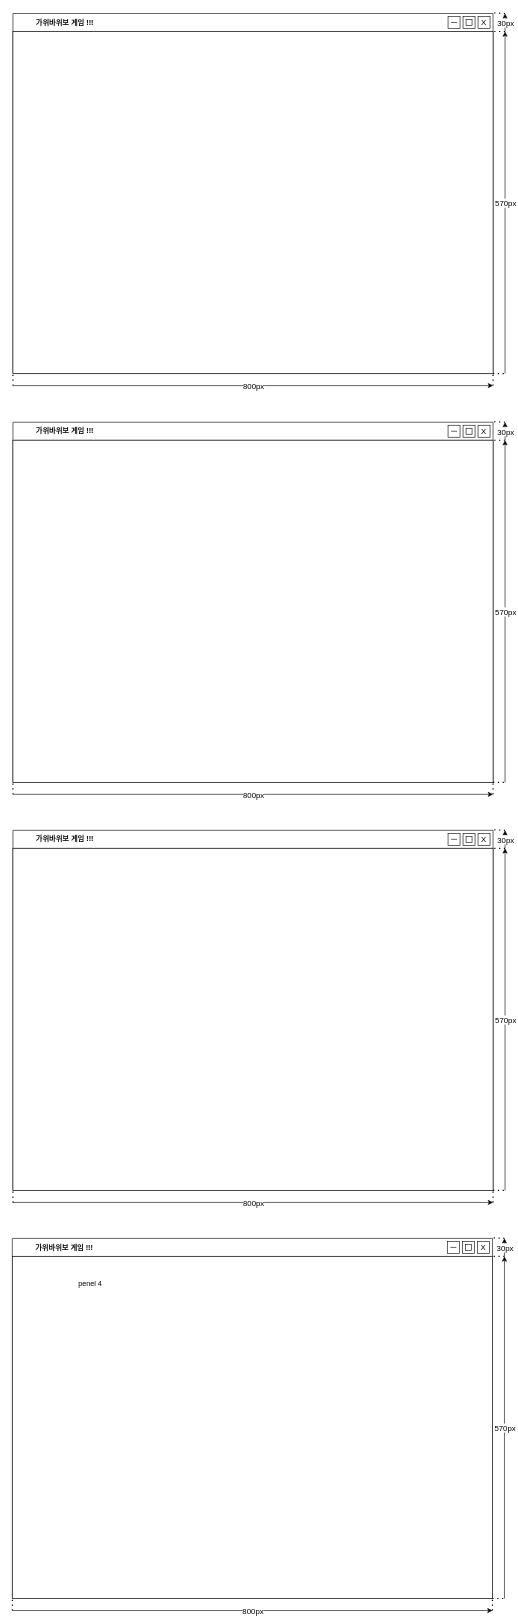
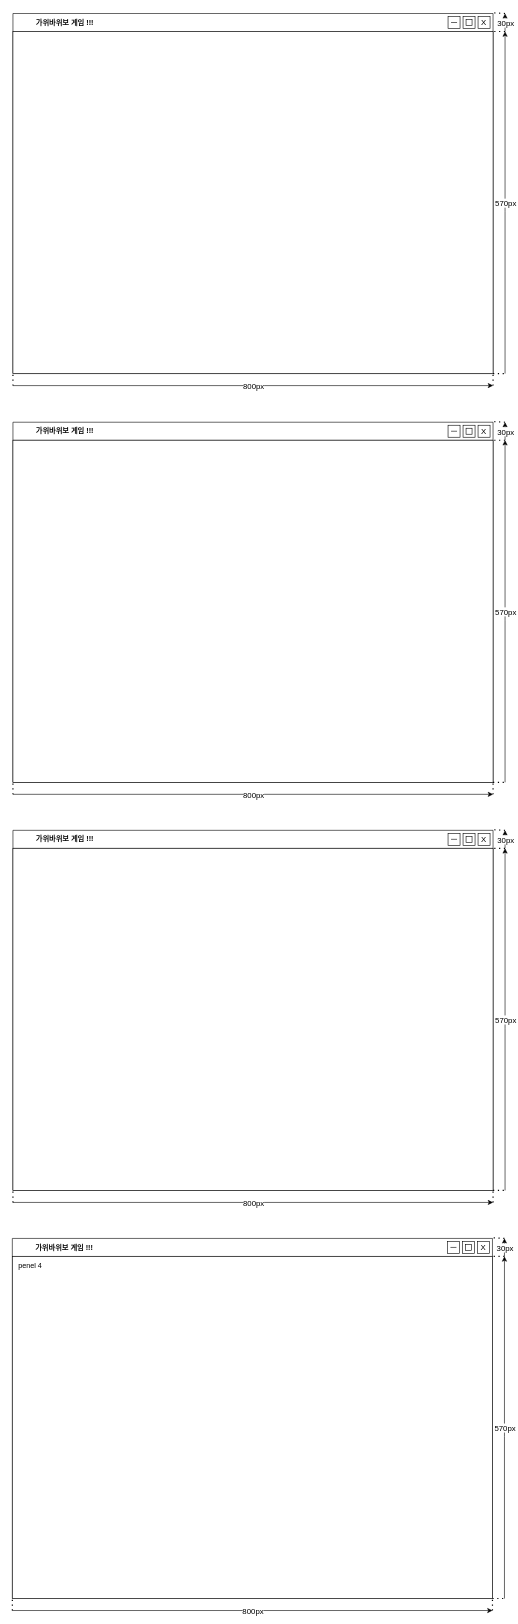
node "penel 4": moved (90, 1283) -> (30, 1265)
